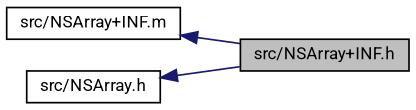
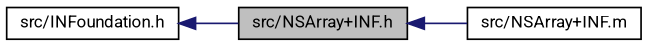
edge "src/NSArray+INF.h" -> "src/NSArray+INF.m": reversed
node "src/NSArray.h": label "src/NSArray.h" -> "src/INFoundation.h"
